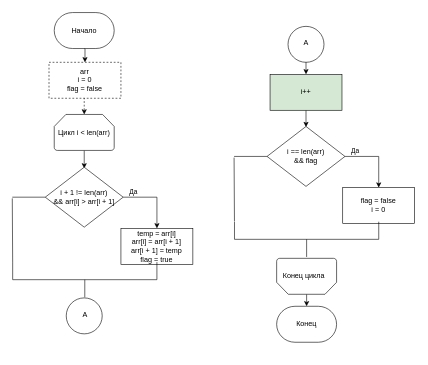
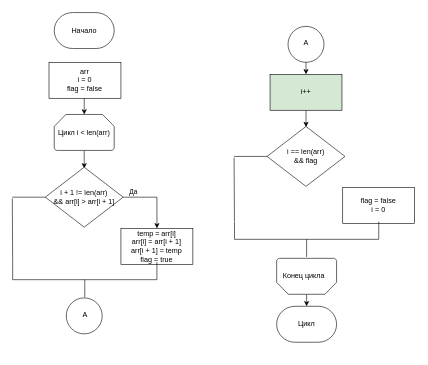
edge "Начало" -> "arr i = 0 flag = false": removed
node "arr i = 0 flag = false": style dashed -> solid
edge "arr i = 0 flag = false" -> "Цикл i < len(arr)": style dashed -> solid
edge "i == len(arr) && flag" -> "flag = false i = 0": removed, label "Да"
node "Конец": label "Конец" -> "Цикл"
